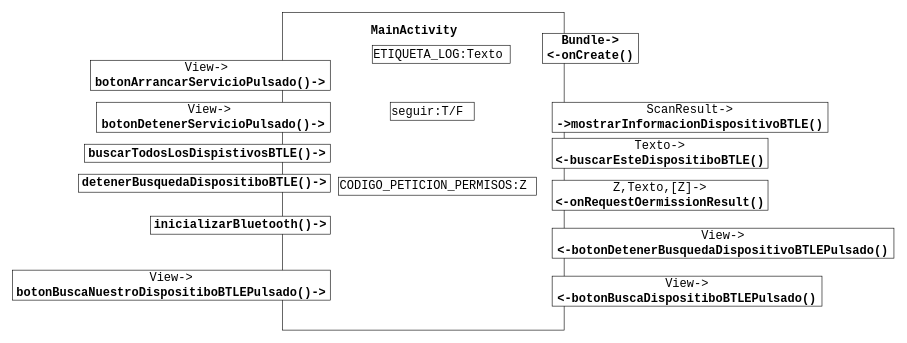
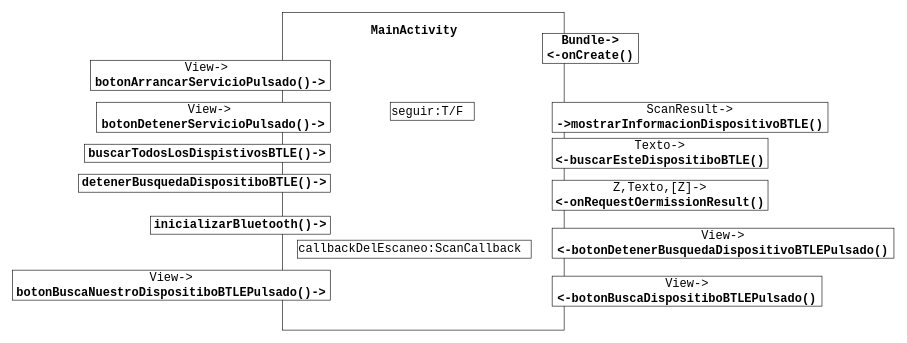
node "ETIQUETA_LOG:Texto": removed
node "CODIGO_PETICION_PERMISOS:Z": removed
node "callbackDelEscaneo:ScanCallback": added
